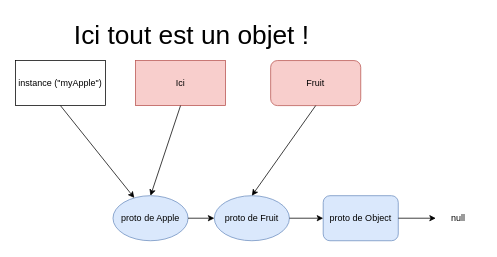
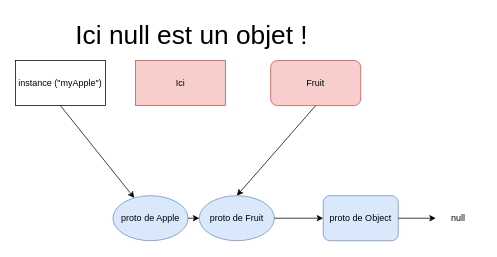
node "Ici tout est un objet !": label "Ici tout est un objet !" -> "Ici null est un objet !"
edge "Ici" -> "proto de Apple": removed
node "proto de Fruit": moved (252, 218) -> (237, 218)
